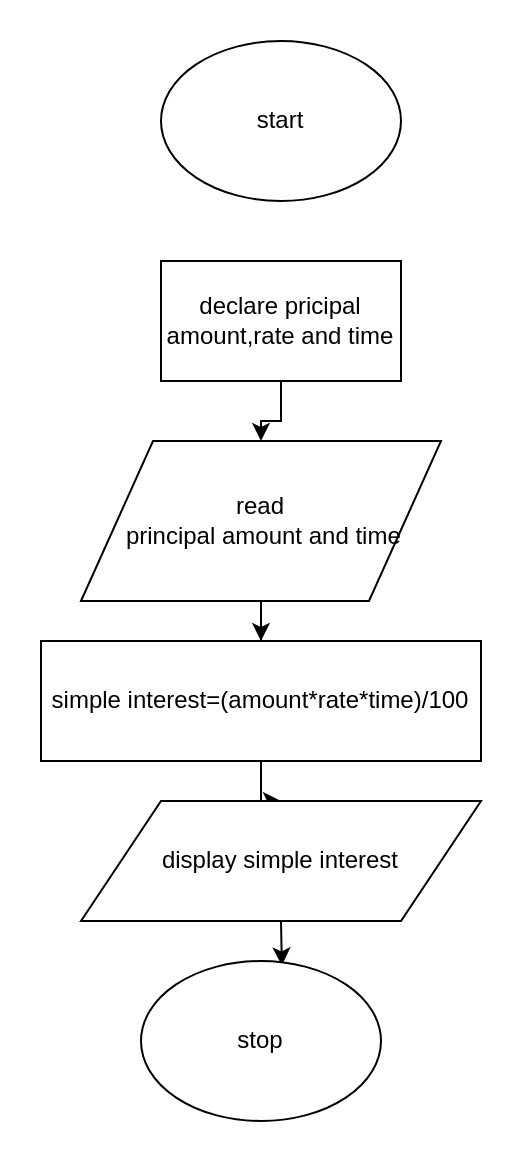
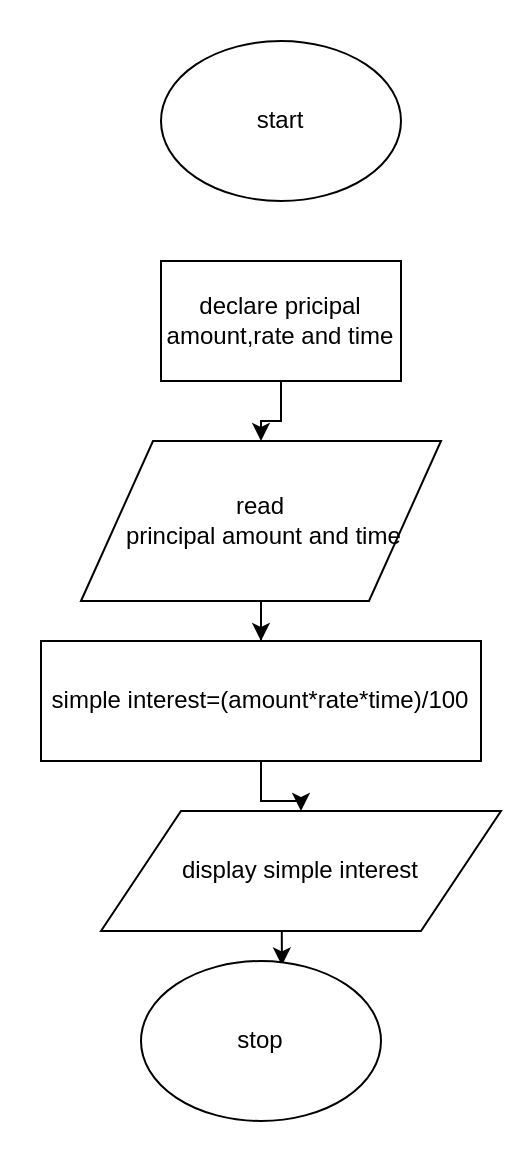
node "display simple interest": moved (281, 861) -> (301, 871)
